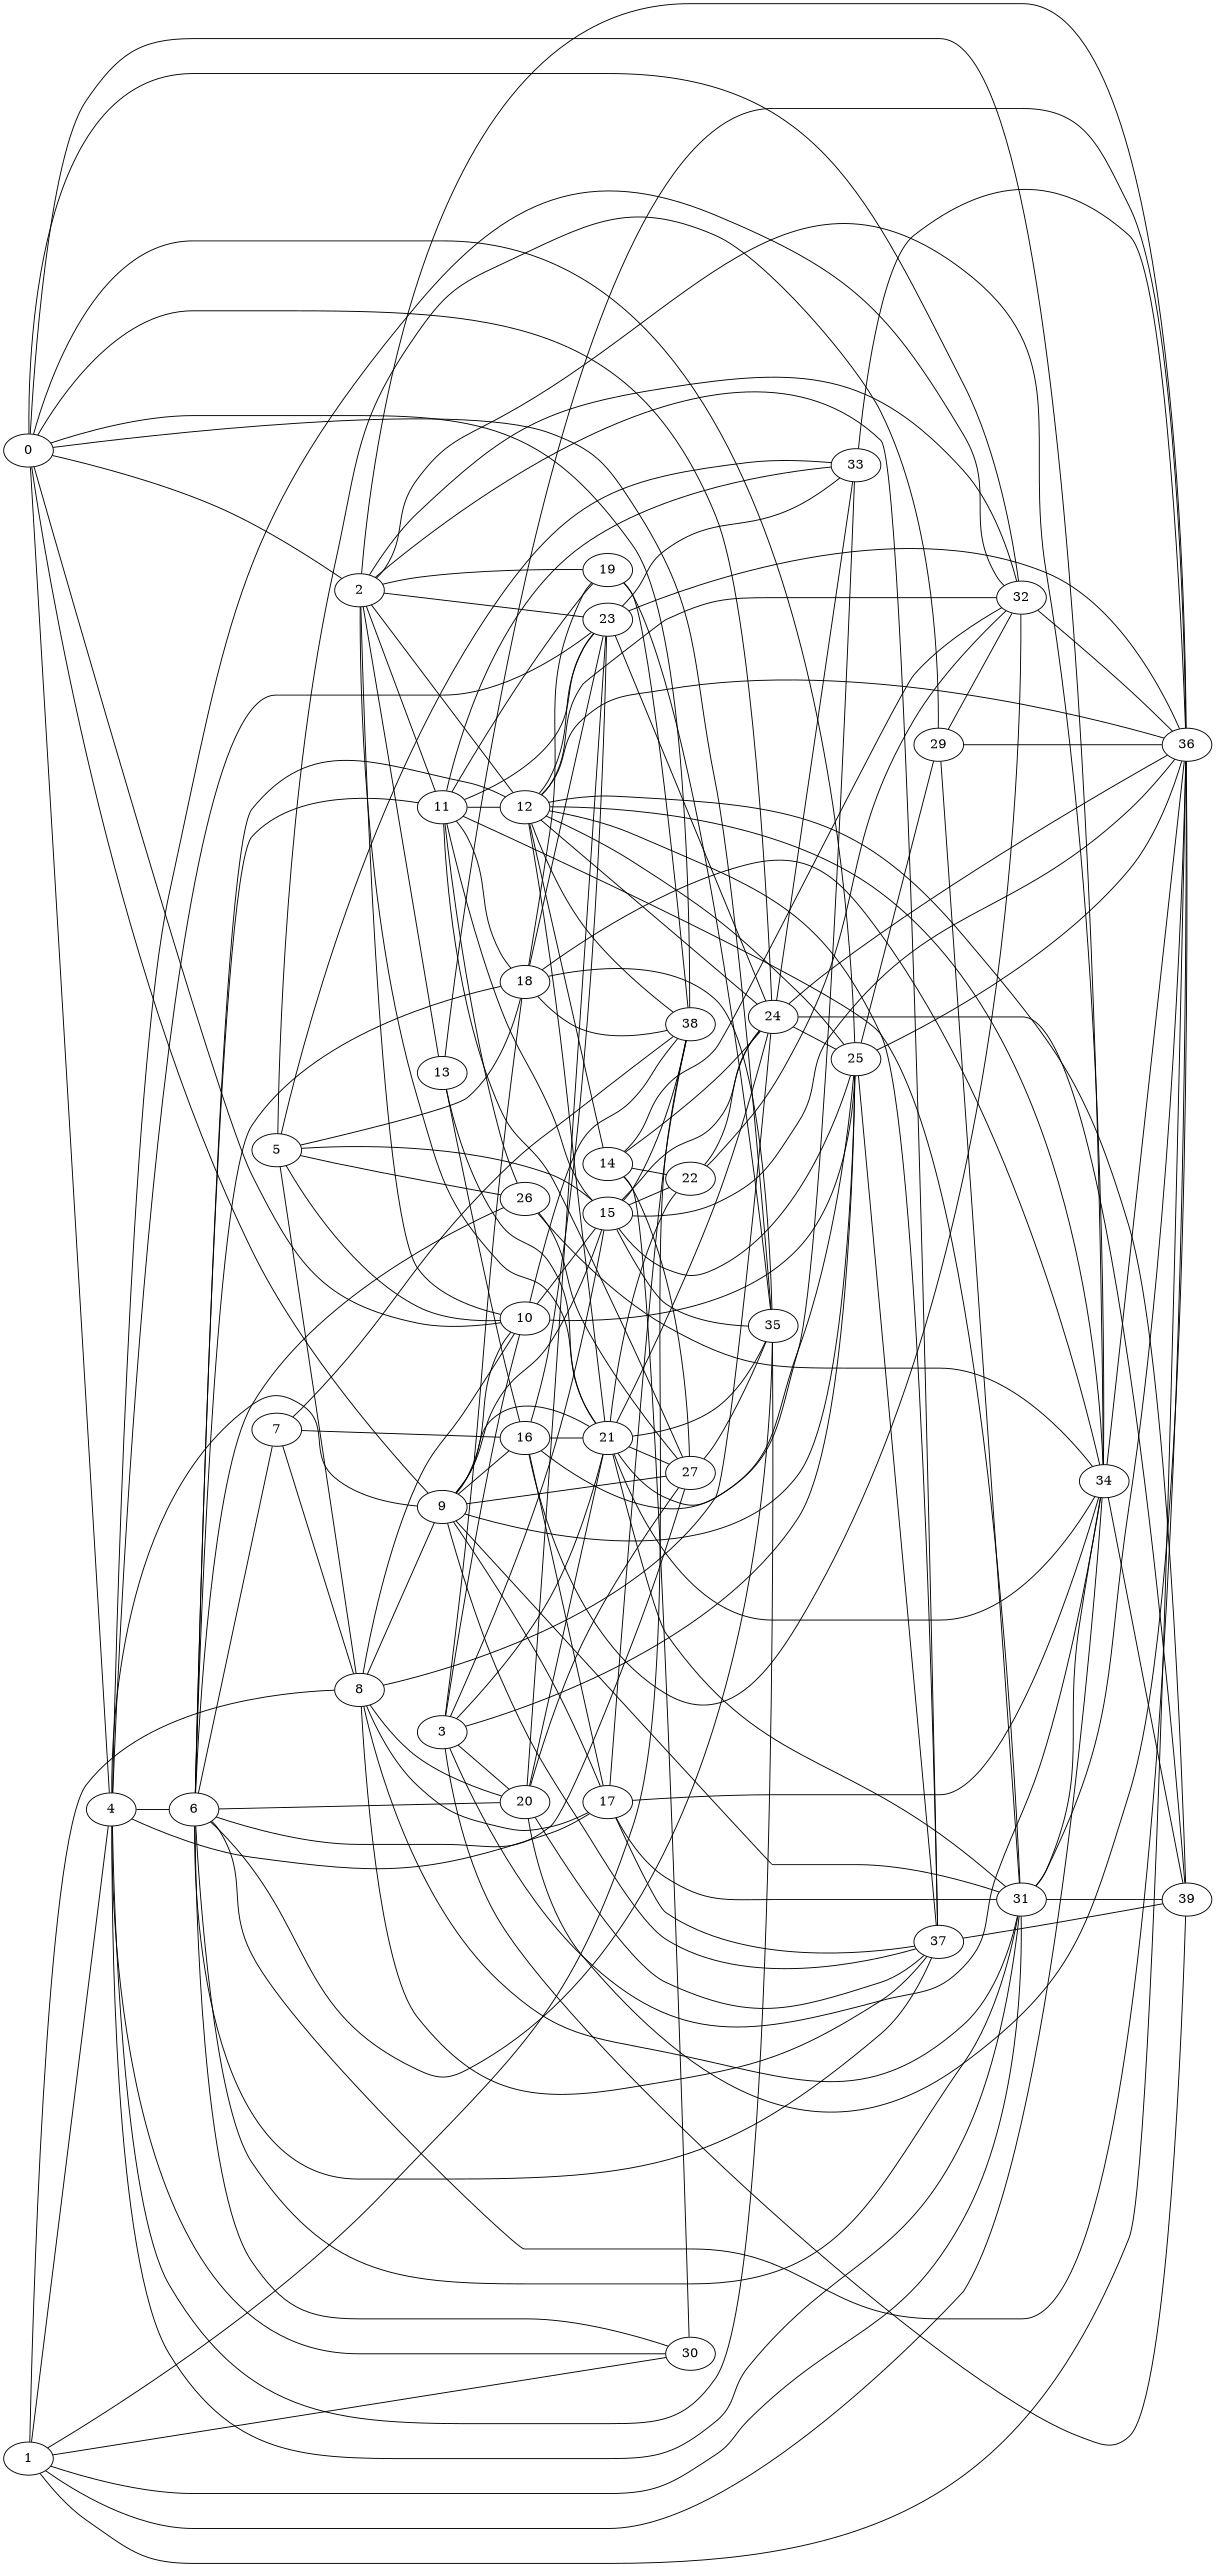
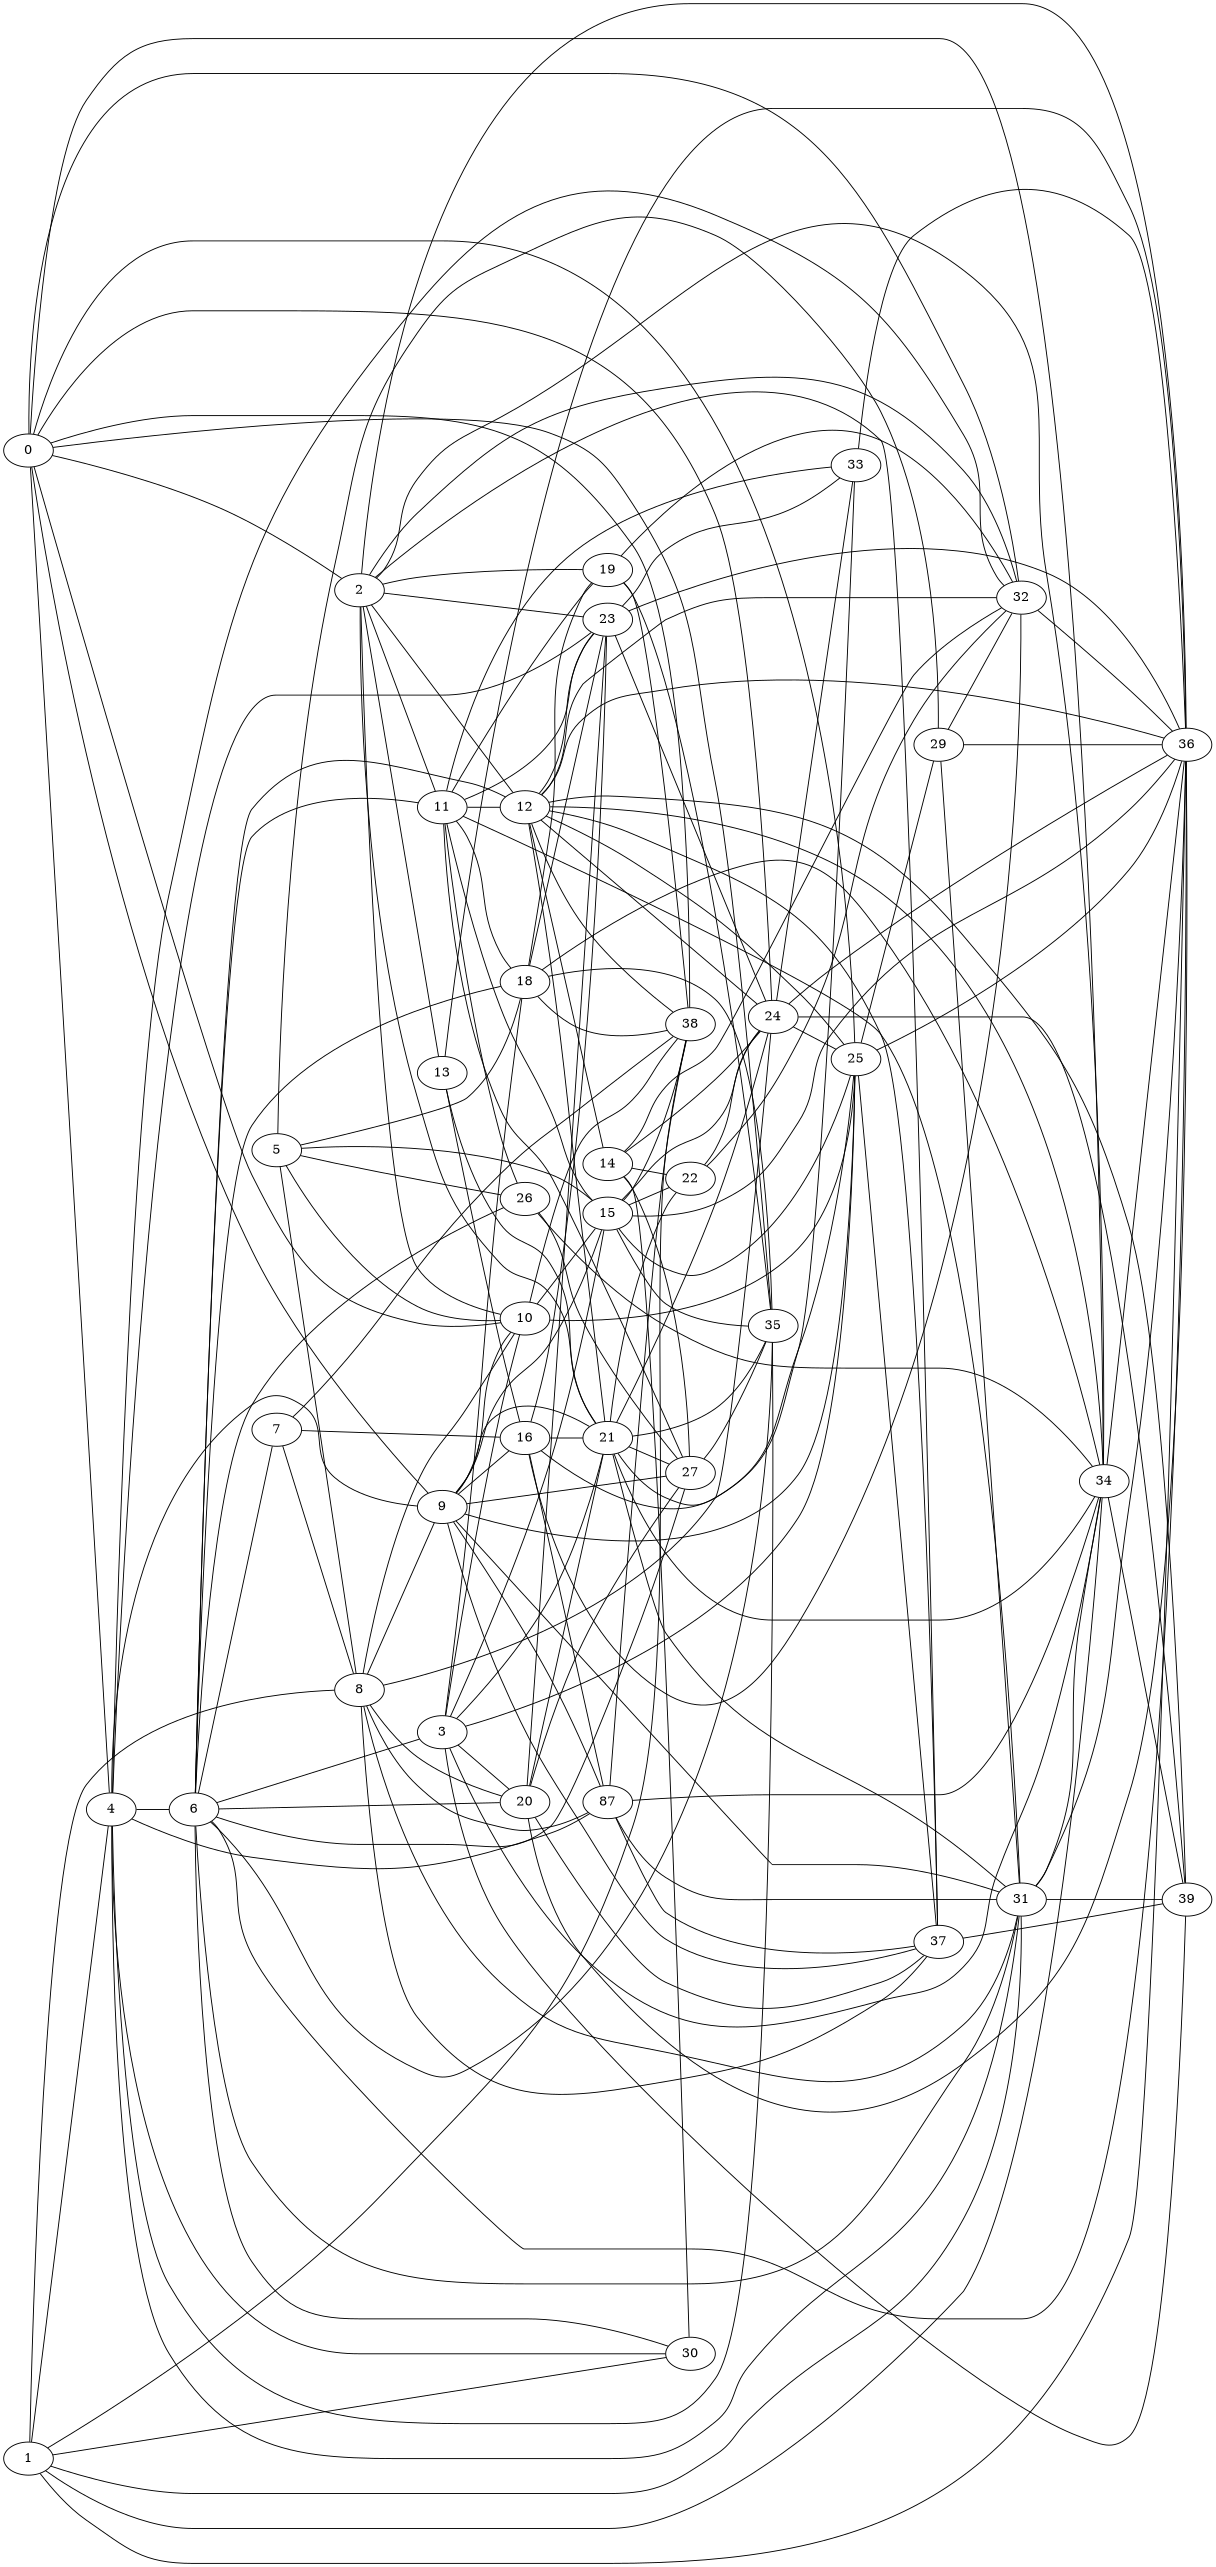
edge "19" -- "32": added
edge "33" -- "5": removed
node "17": label "17" -> "87"
edge "6" -- "37": now "6" -- "3"
